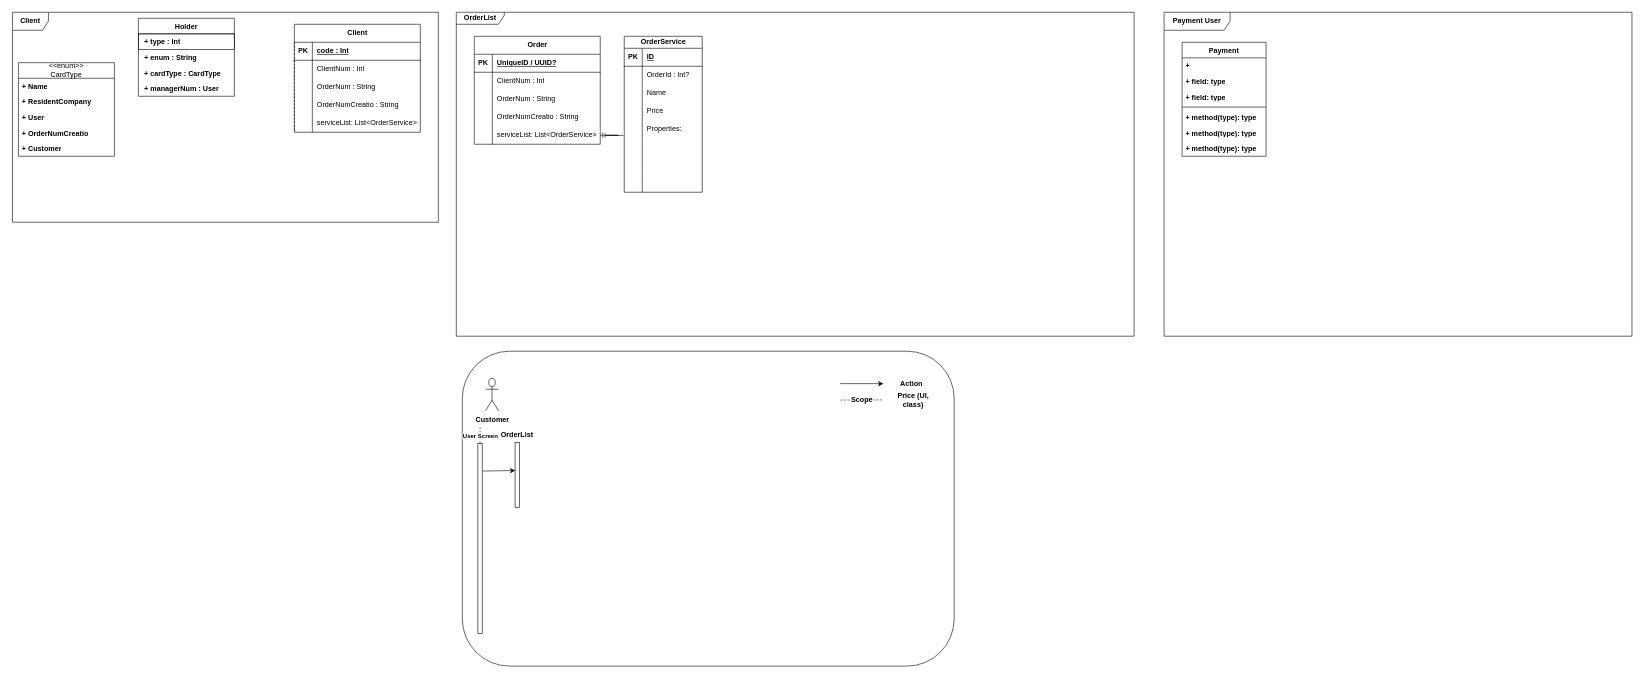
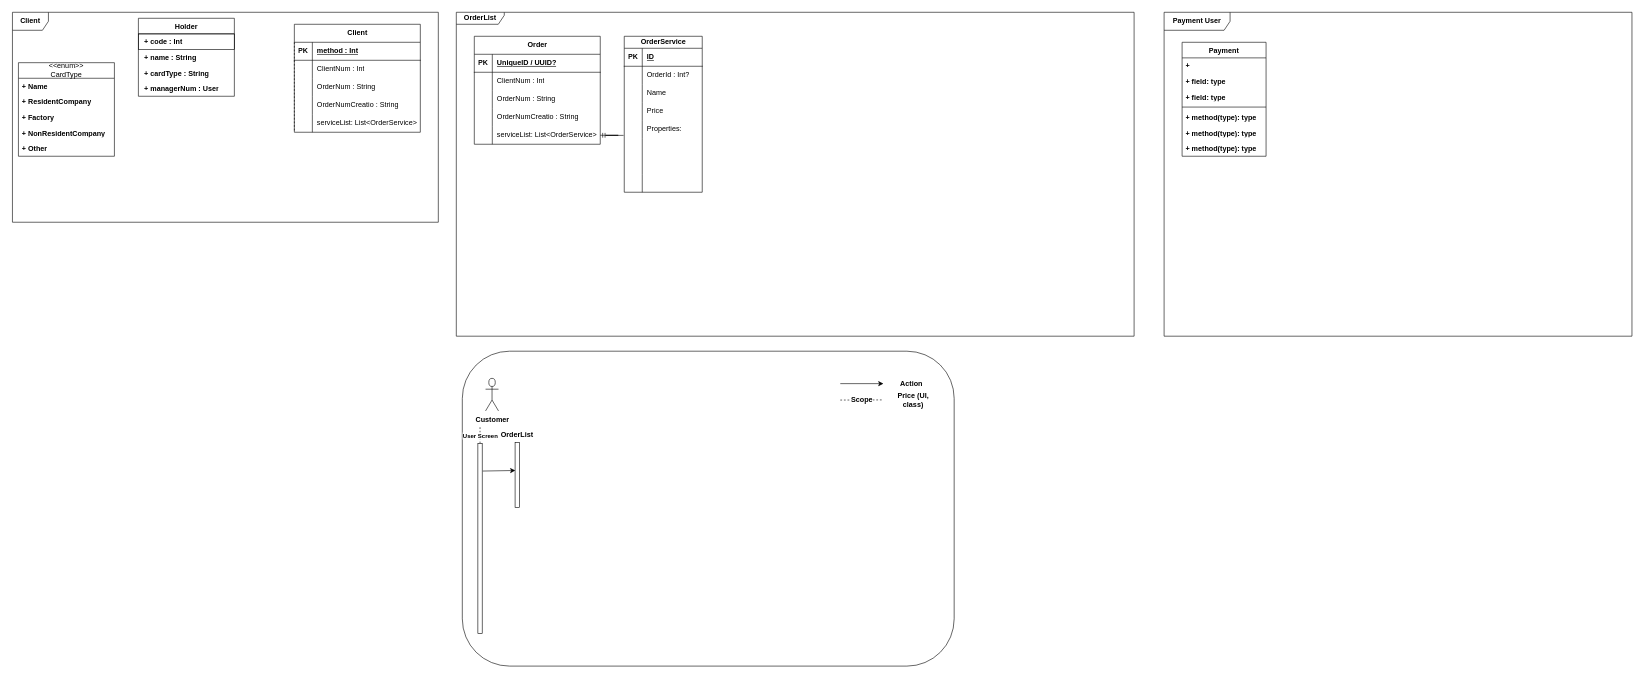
node "+ type : Int": label "+ type : Int" -> "+ code : Int"
node "code : Int": label "code : Int" -> "method : Int"
node "+ enum : String": label "+ enum : String" -> "+ name : String"
node "+ cardType : CardType": label "+ cardType : CardType" -> "+ cardType : String"
node "+ User": label "+ User" -> "+ Factory"
node "+ OrderNumCreatio": label "+ OrderNumCreatio" -> "+ NonResidentCompany"
node "+ Customer": label "+ Customer" -> "+ Other"
